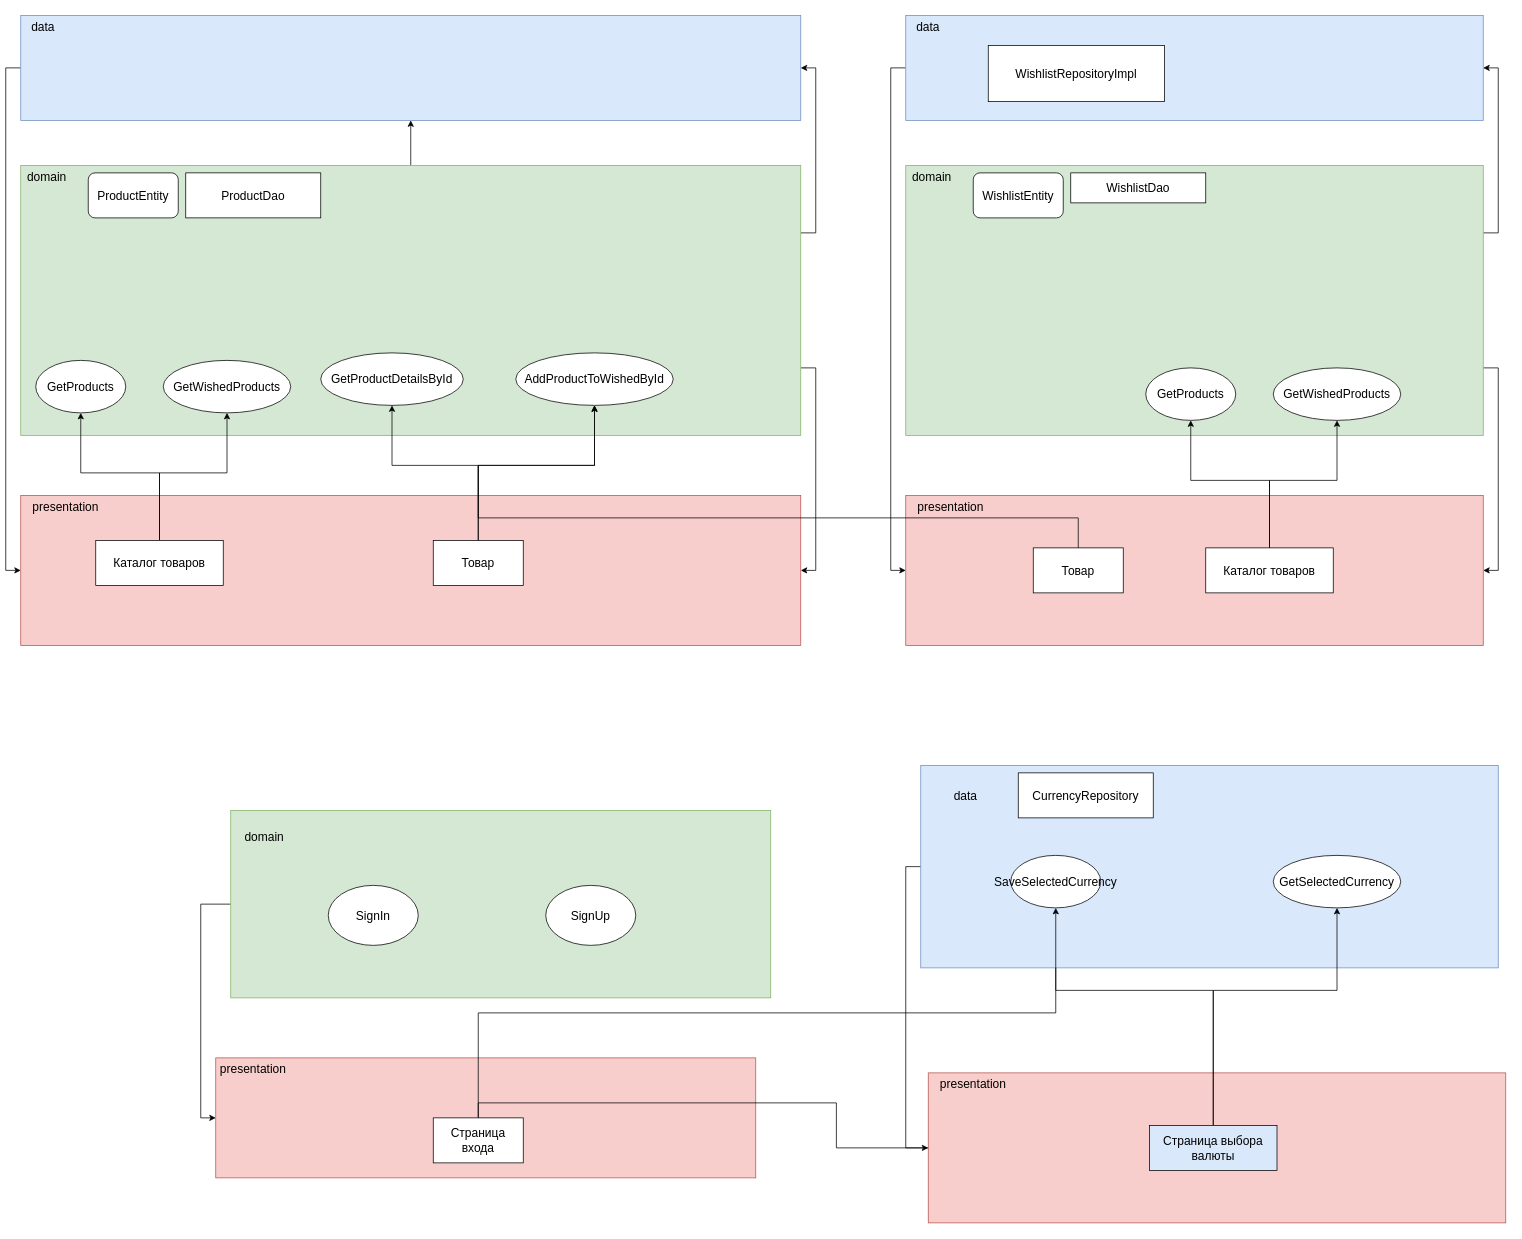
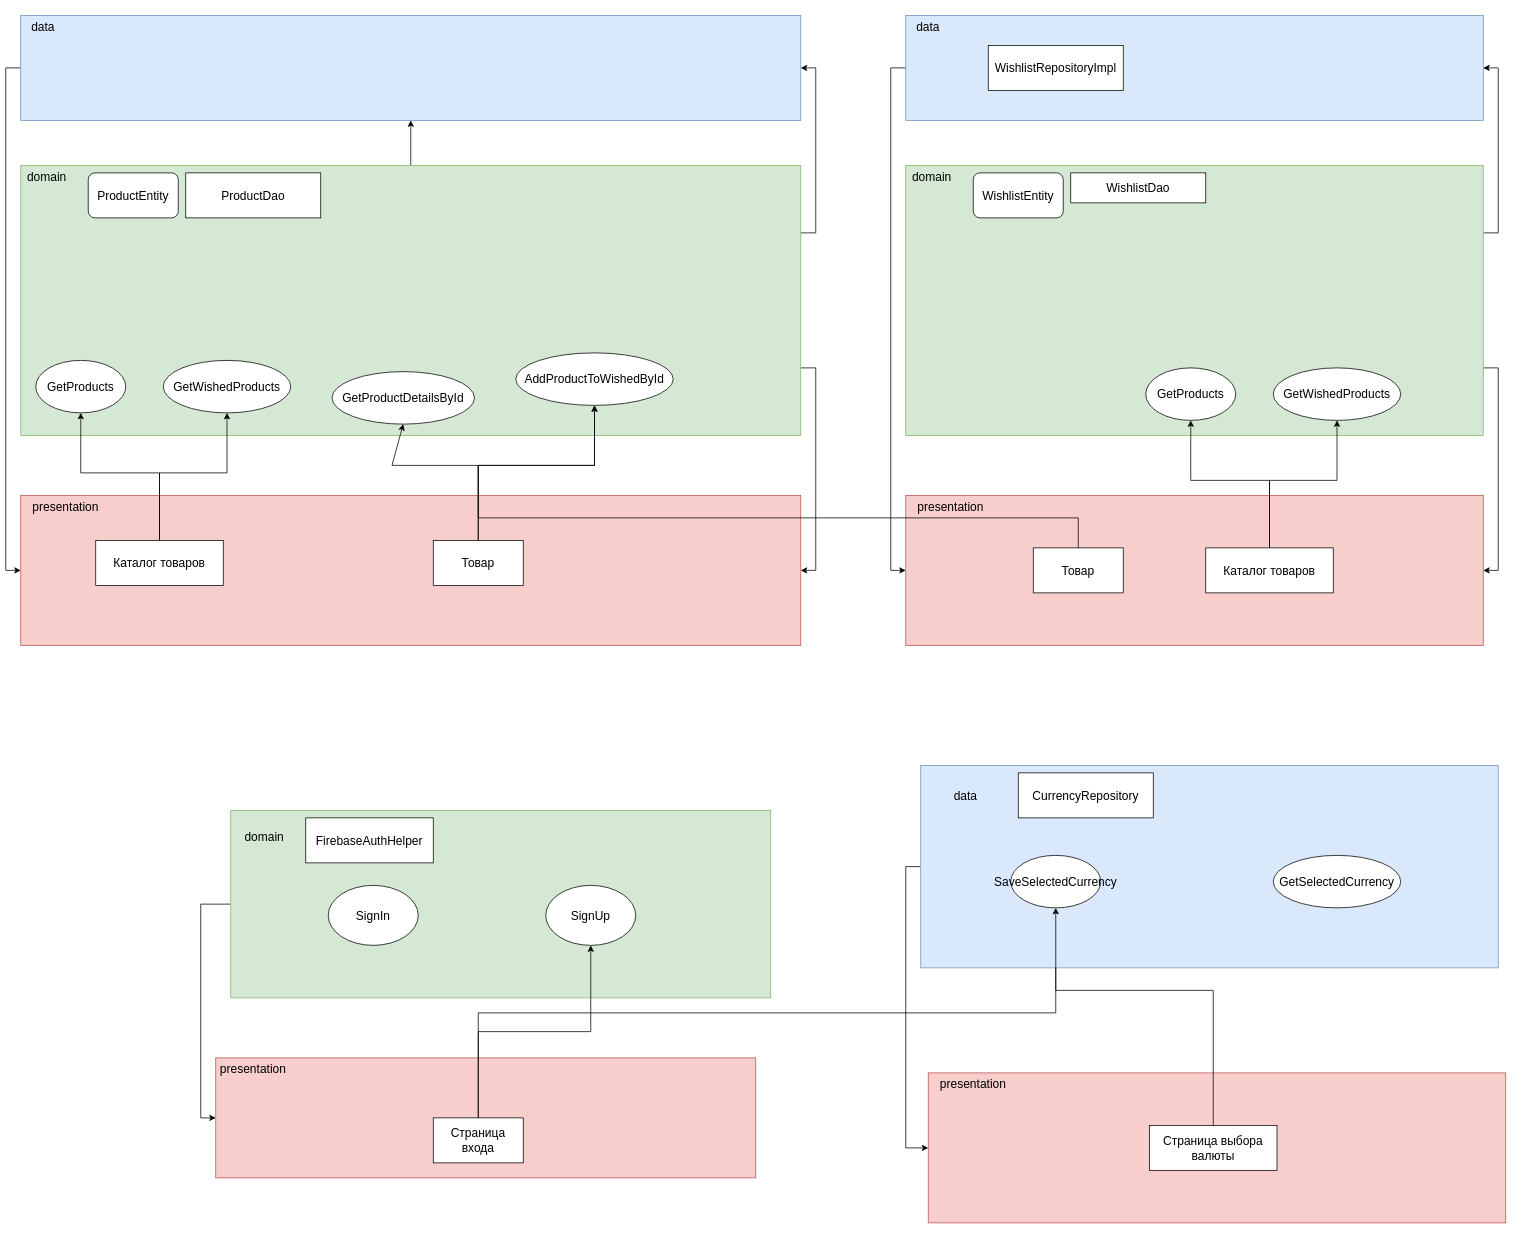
node "WishlistRepositoryImpl": size 176x56 -> 135x45
node "GetProductDetailsById": moved (392, 379) -> (403, 398)
node "FirebaseAuthHelper": added
edge "Страница выбора валюты" -> "GetSelectedCurrency": removed
edge "Страница входа" -> "Страница выбора валюты": now "Страница входа" -> "SignUp"
node "Страница выбора валюты": fillcolor #dae8fc -> #ffffff
